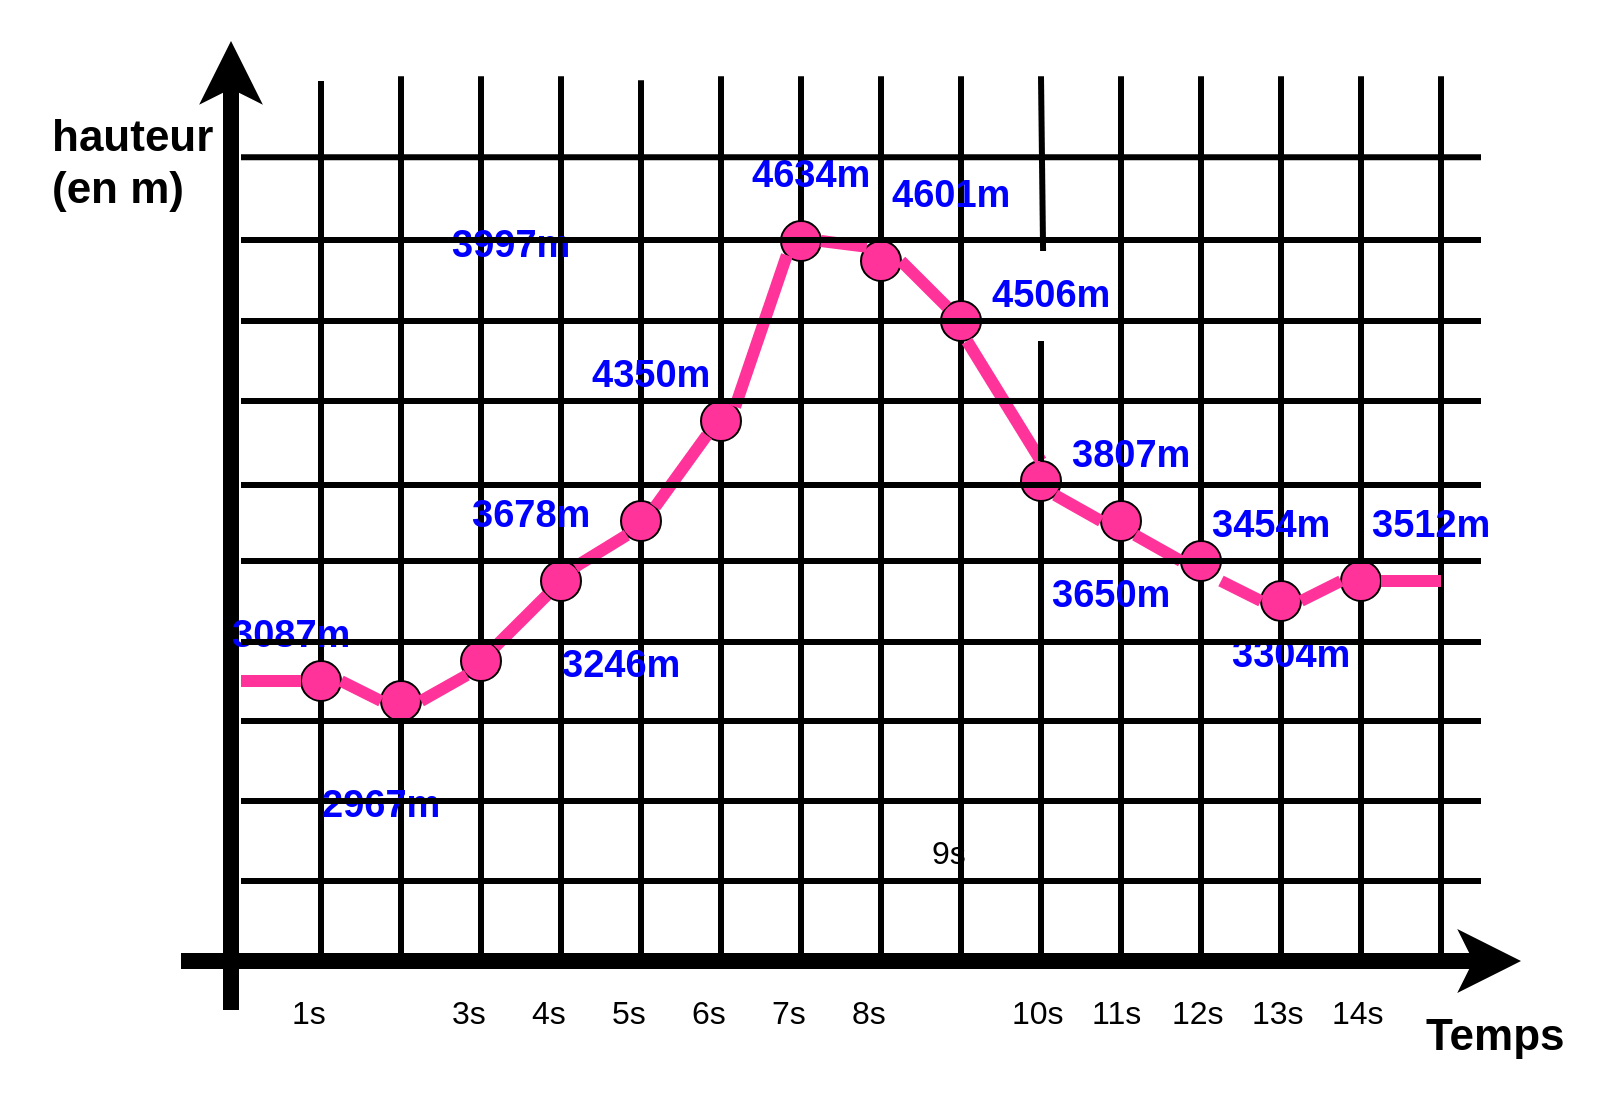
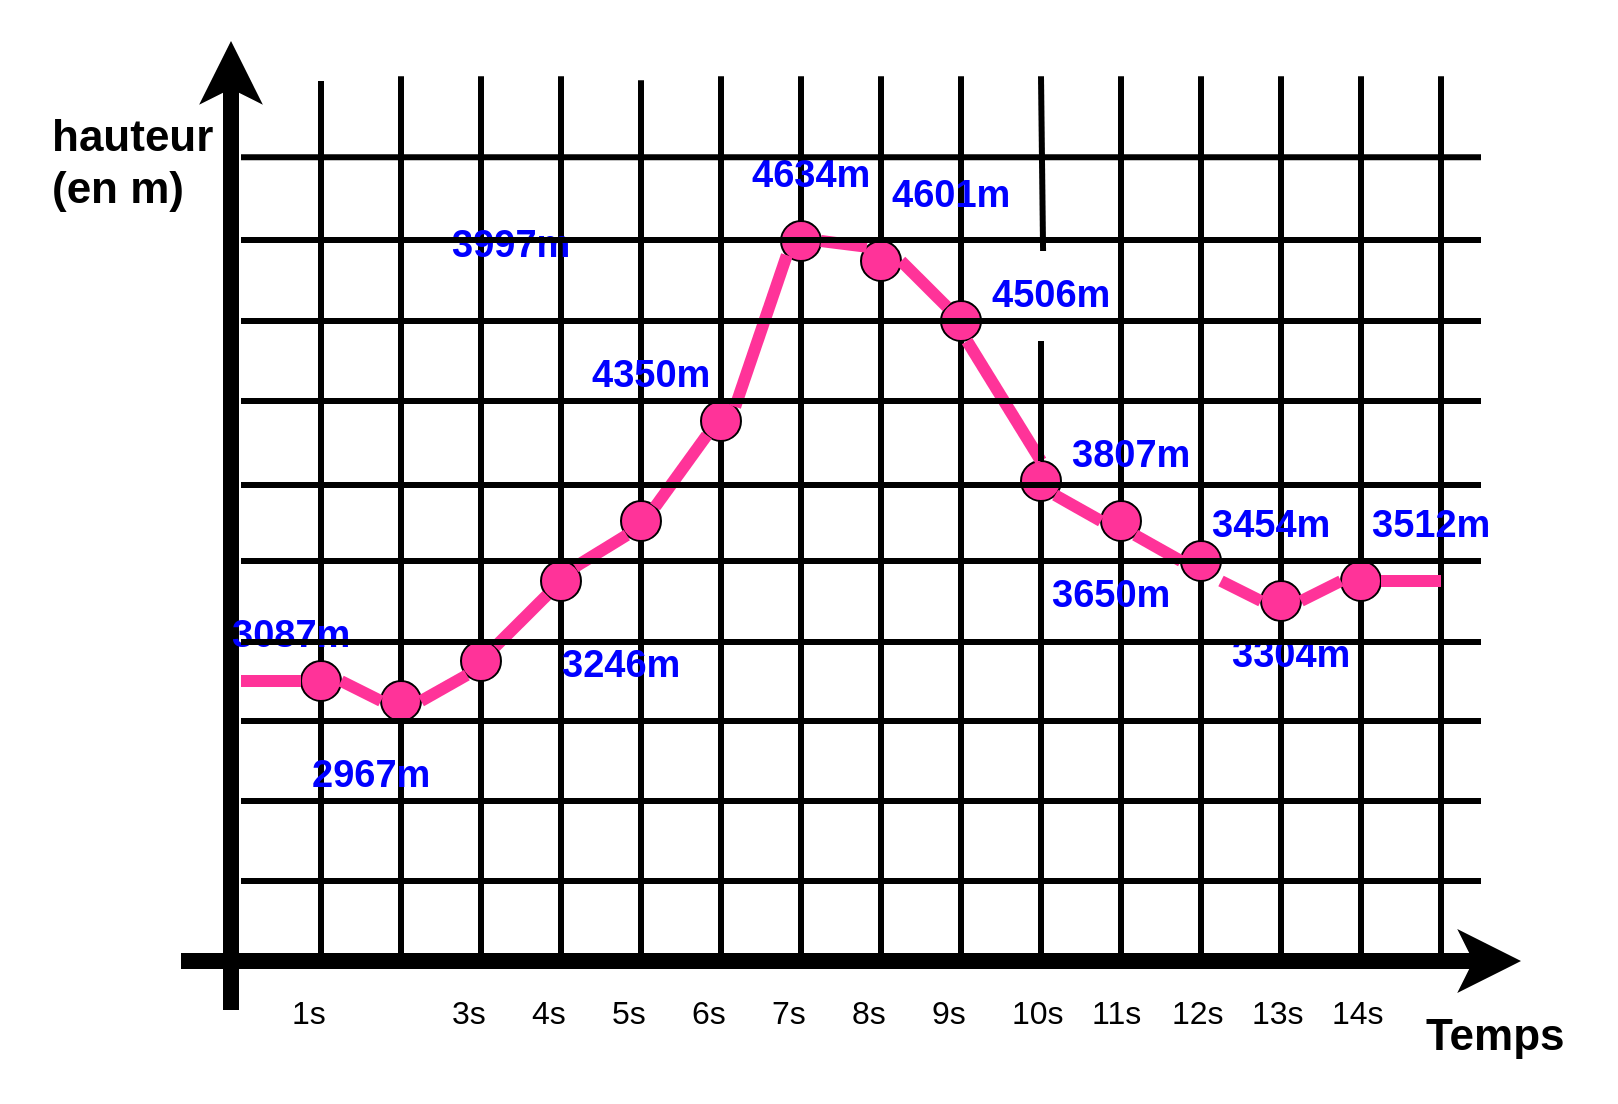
node "3678m": removed
node "2967m": moved (391, 801) -> (381, 771)
node "9s": moved (961, 851) -> (961, 1011)
